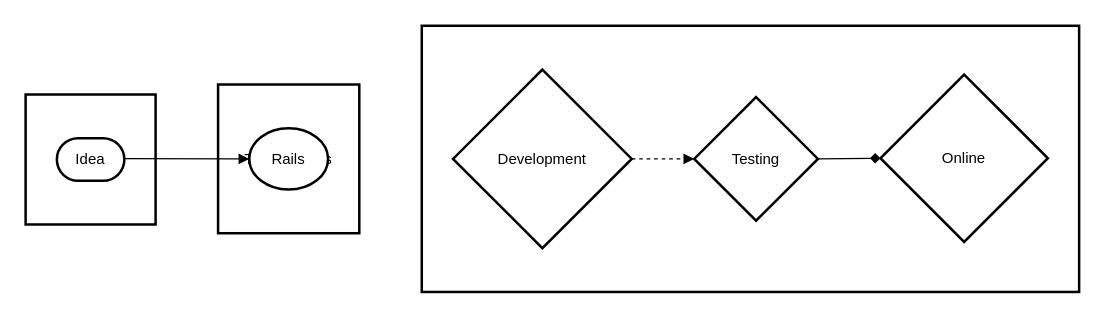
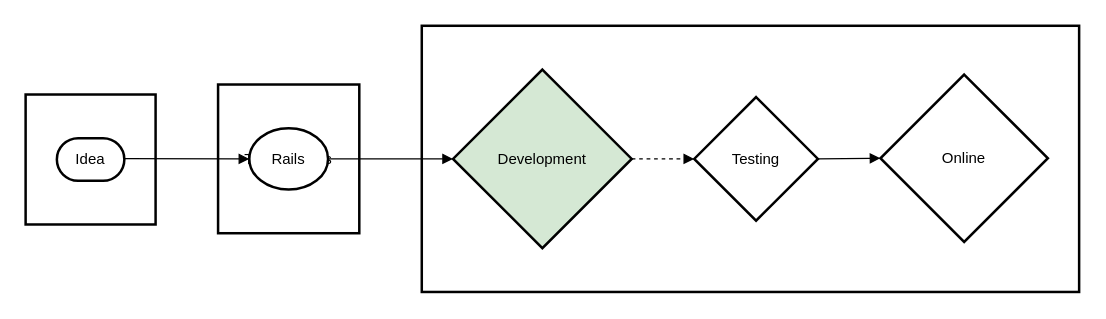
edge "Testing" -> "Online": arrowhead diamond -> block
edge "Rails" -> "Development": added
node "Development": fillcolor #ffffff -> #d5e8d4
